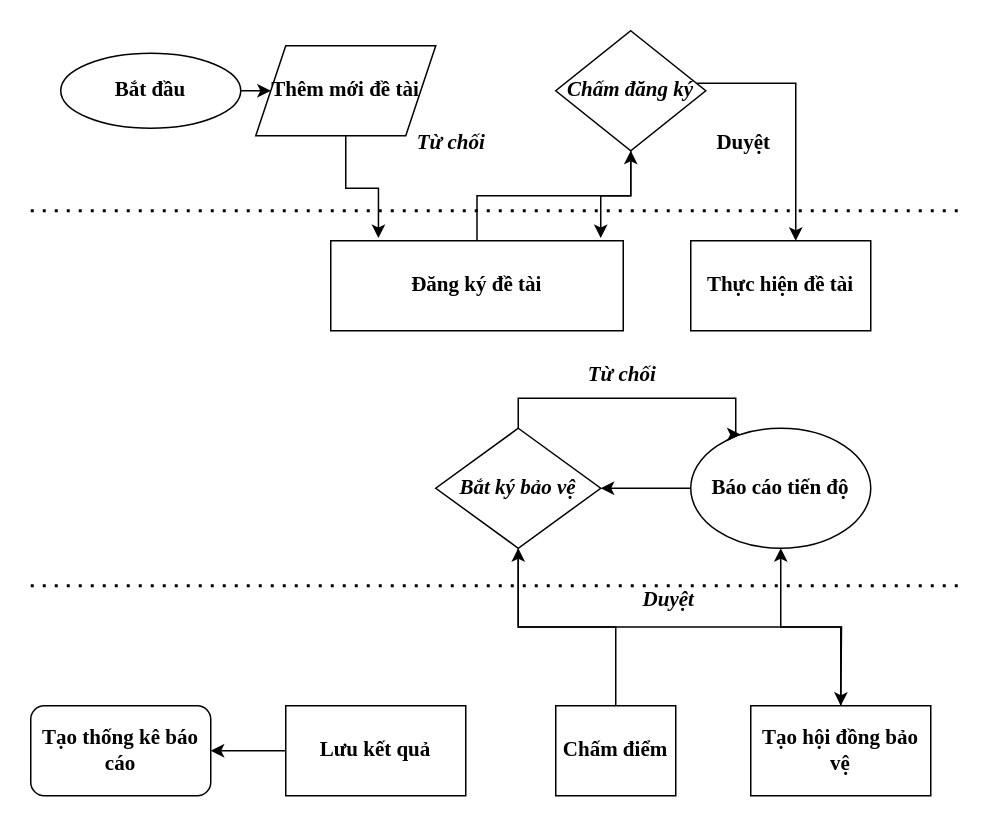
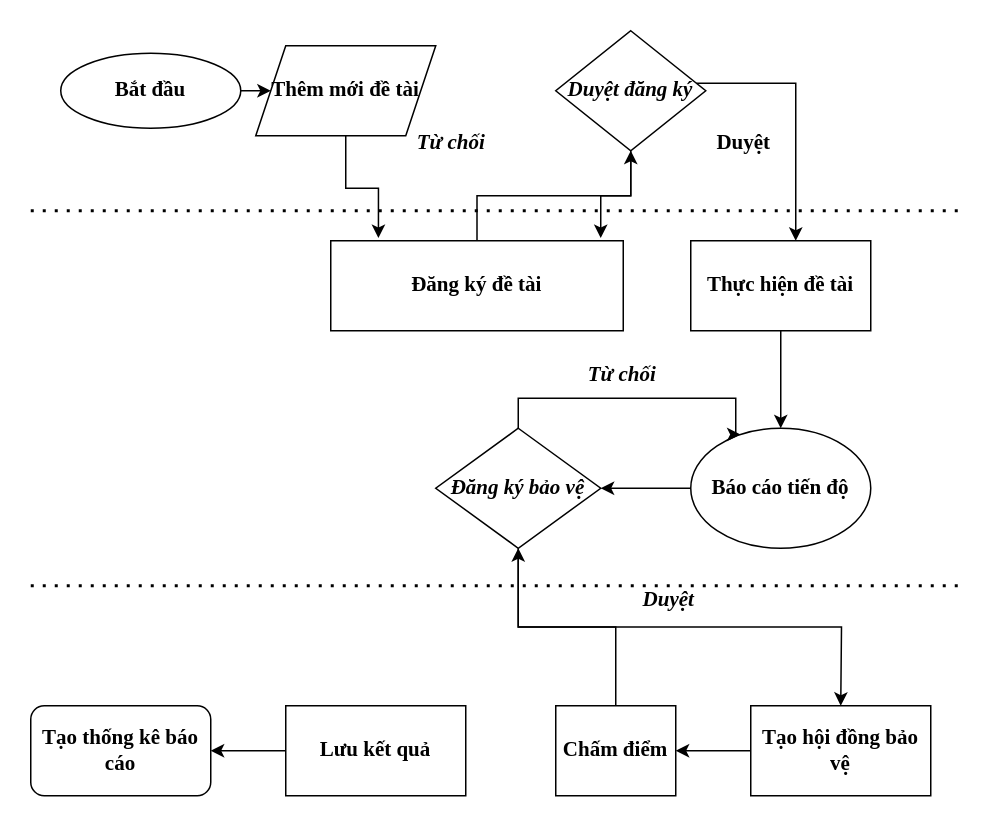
node "Chấm đăng ký": label "Chấm đăng ký" -> "Duyệt đăng ký"
edge "Thực hiện đề tài" -> "Báo cáo tiến độ": added
node "Bắt ký bảo vệ": label "Bắt ký bảo vệ" -> "Đăng ký bảo vệ"
edge "Tạo hội đồng bảo vệ" -> "Báo cáo tiến độ": now "Tạo hội đồng bảo vệ" -> "Chấm điểm"
